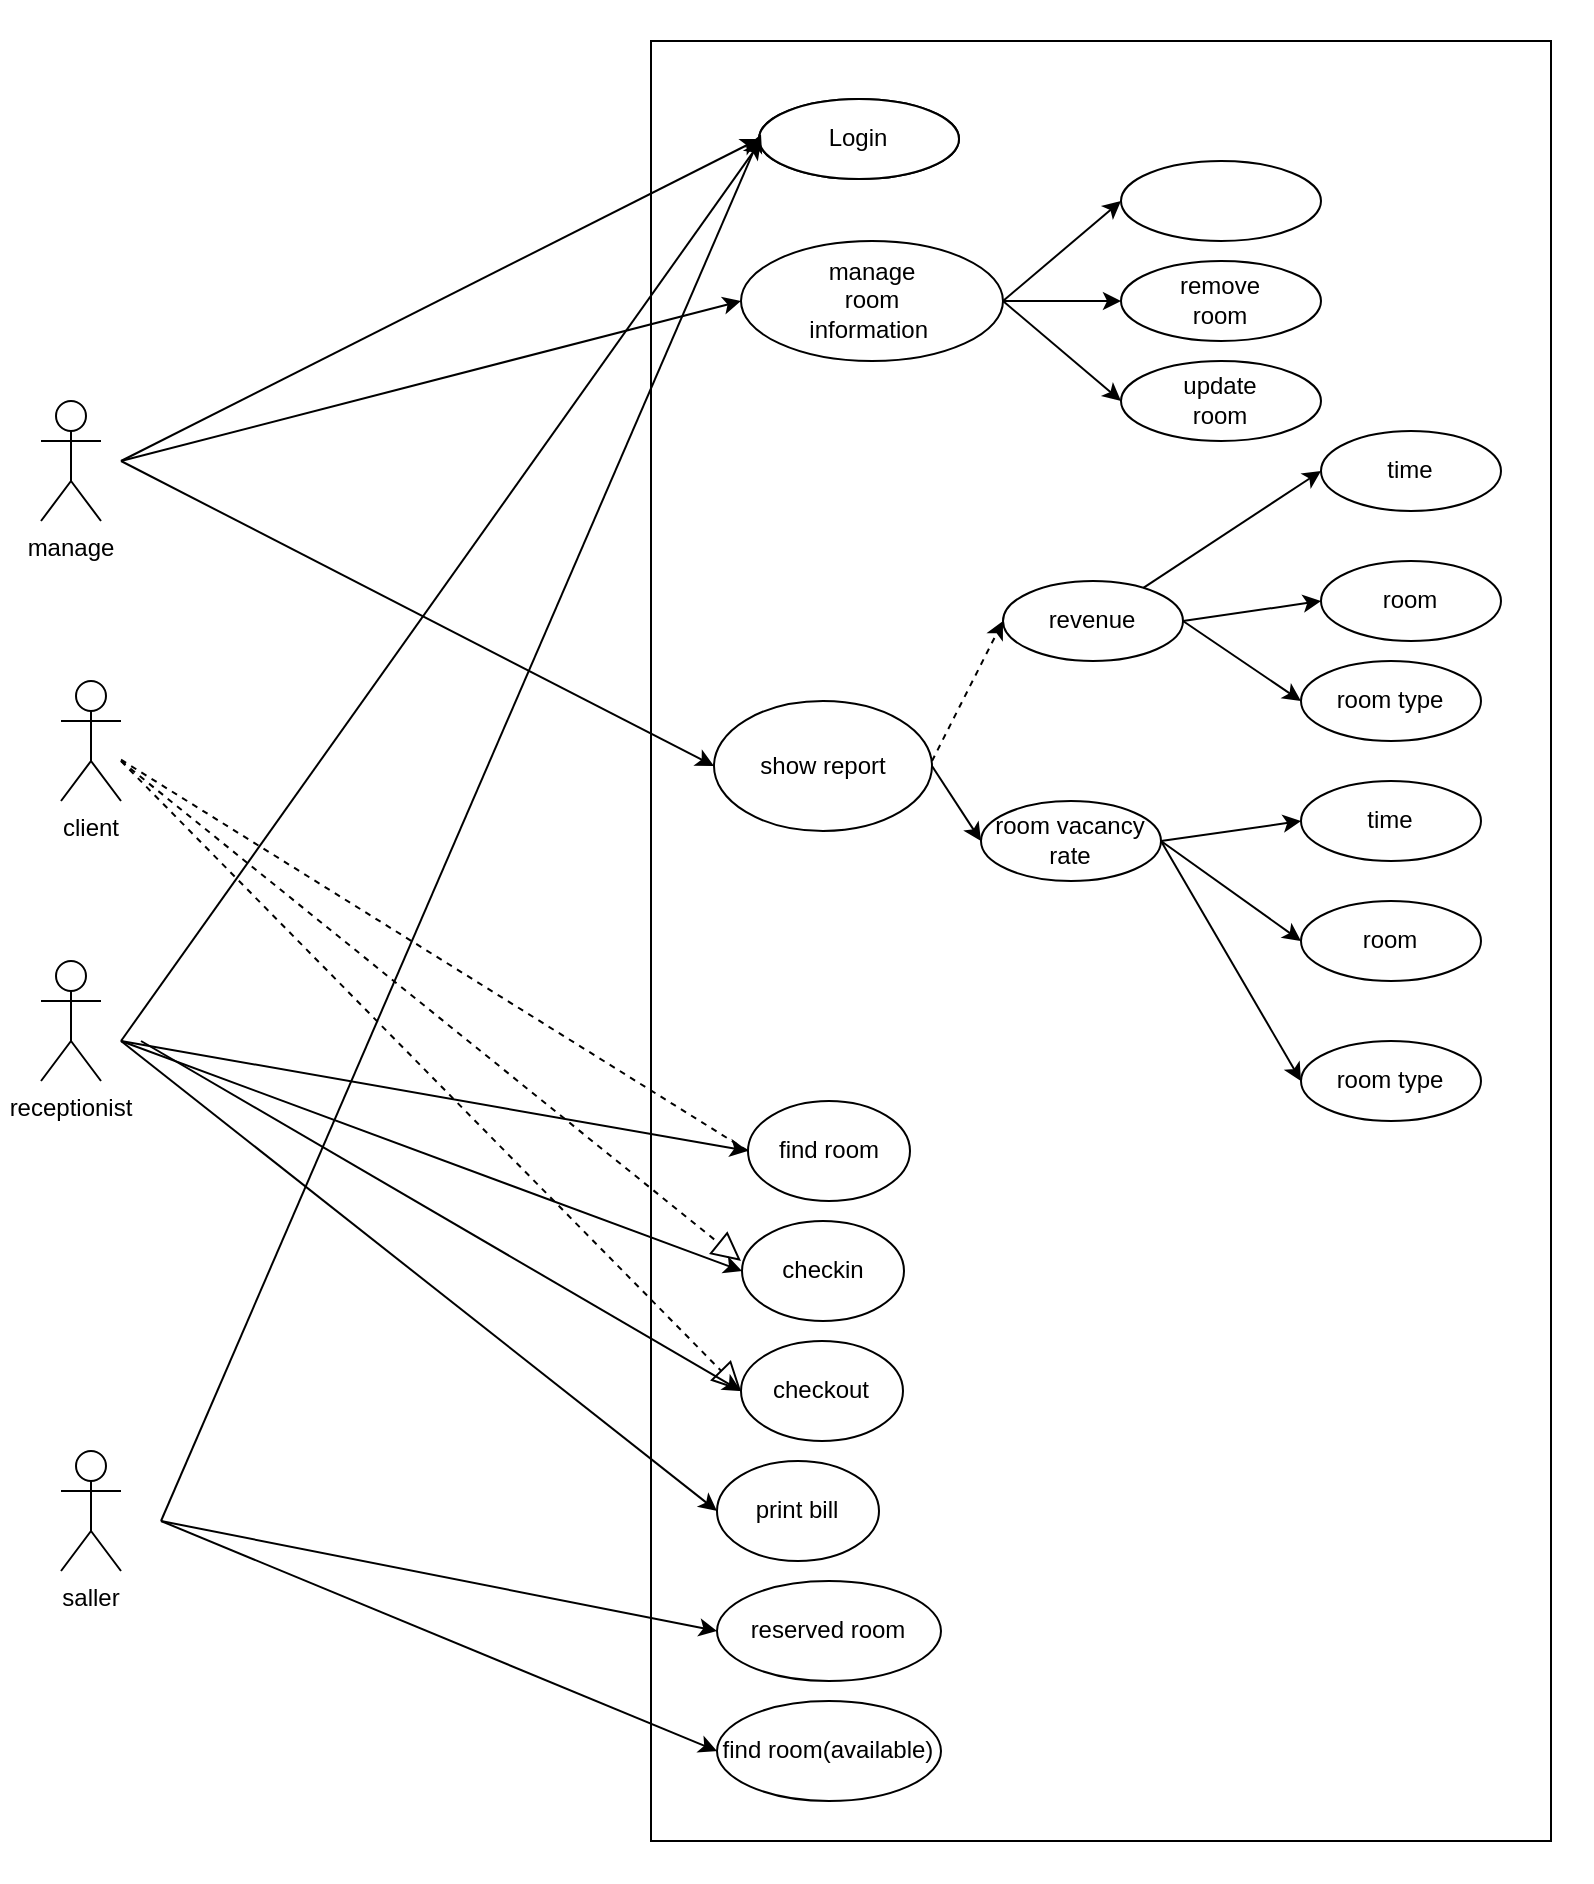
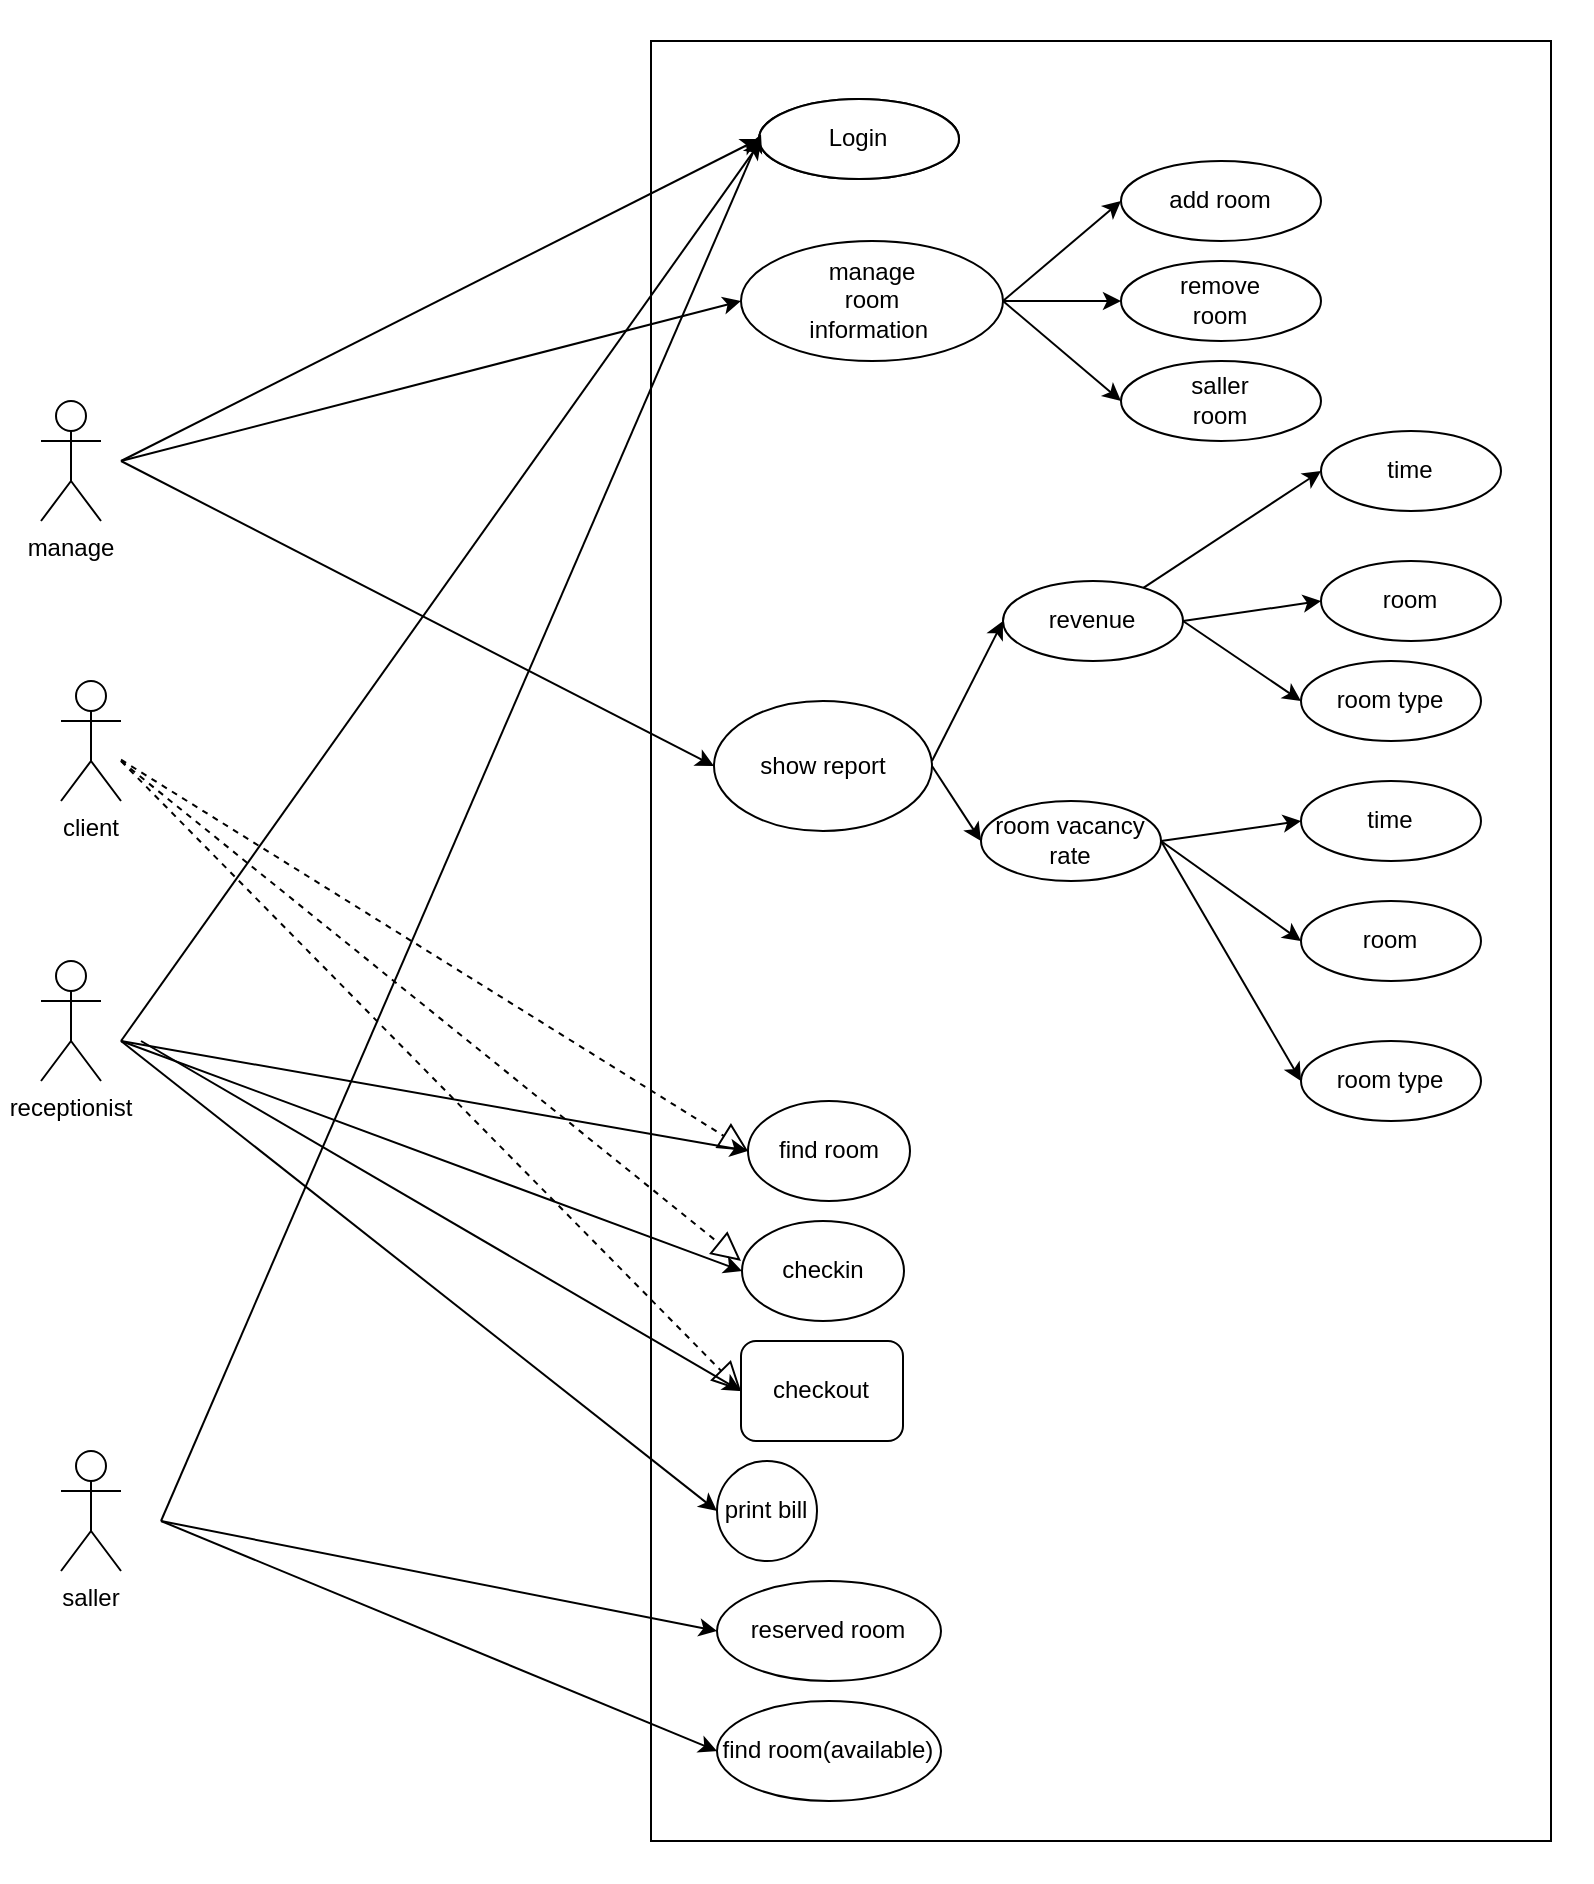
node "add room": added
node "update room": label "update room" -> "saller room"
edge "show report" -> "revenue": style dashed -> solid
edge "client" -- "find room": arrowhead none -> block
node "checkout": shape ellipse -> rounded rectangle
node "print bill": size 162x100 -> 100x100
